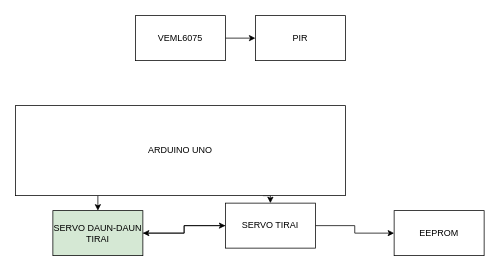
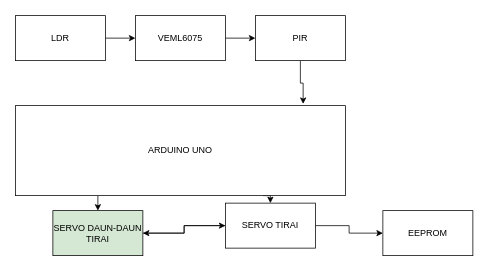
node "LDR": added
edge "LDR" -> "VEML6075": added
edge "PIR" -> "ARDUINO UNO": added
node "EEPROM": moved (439, 233) -> (428, 233)
